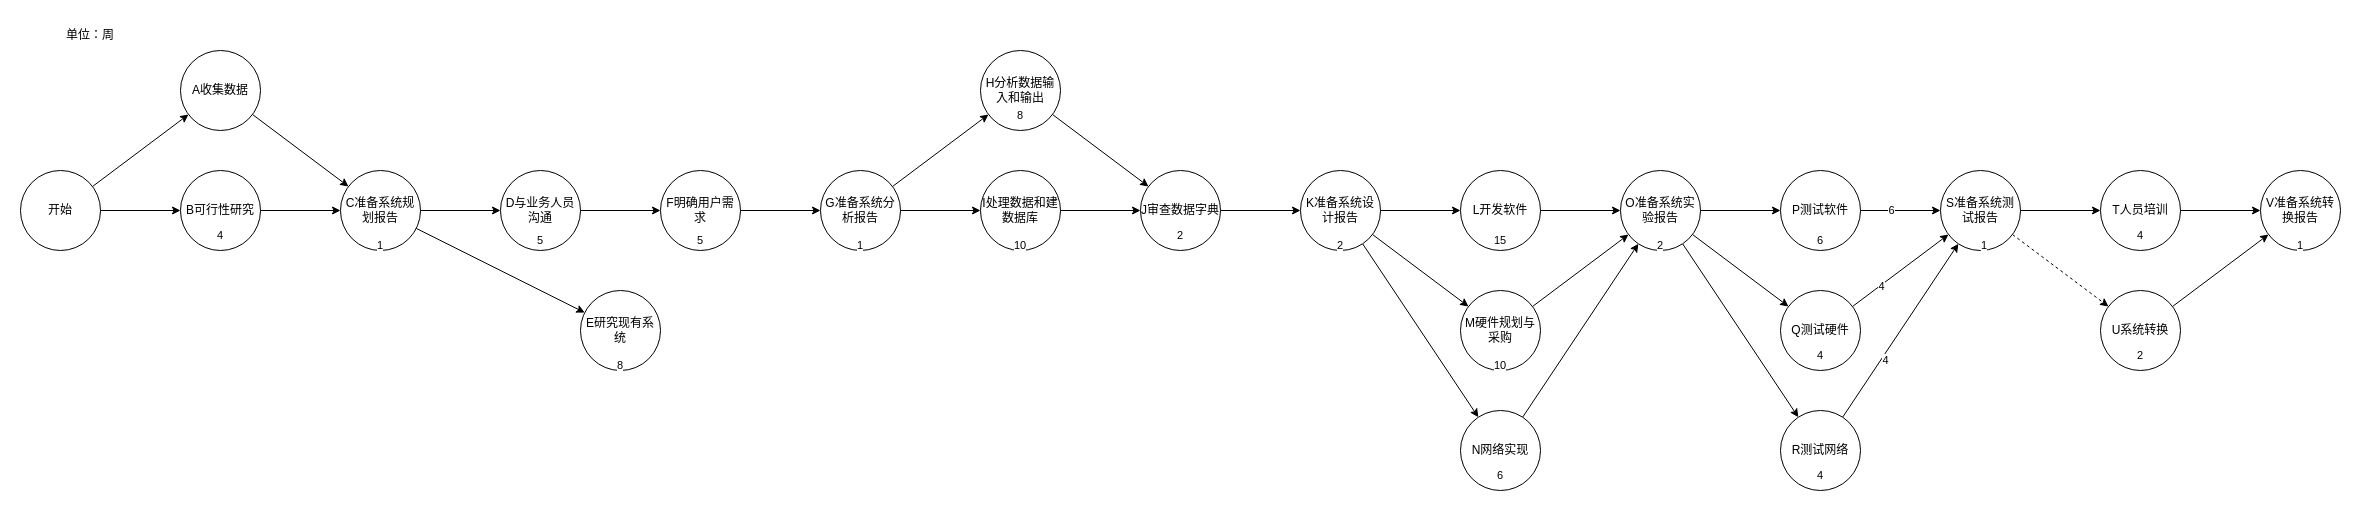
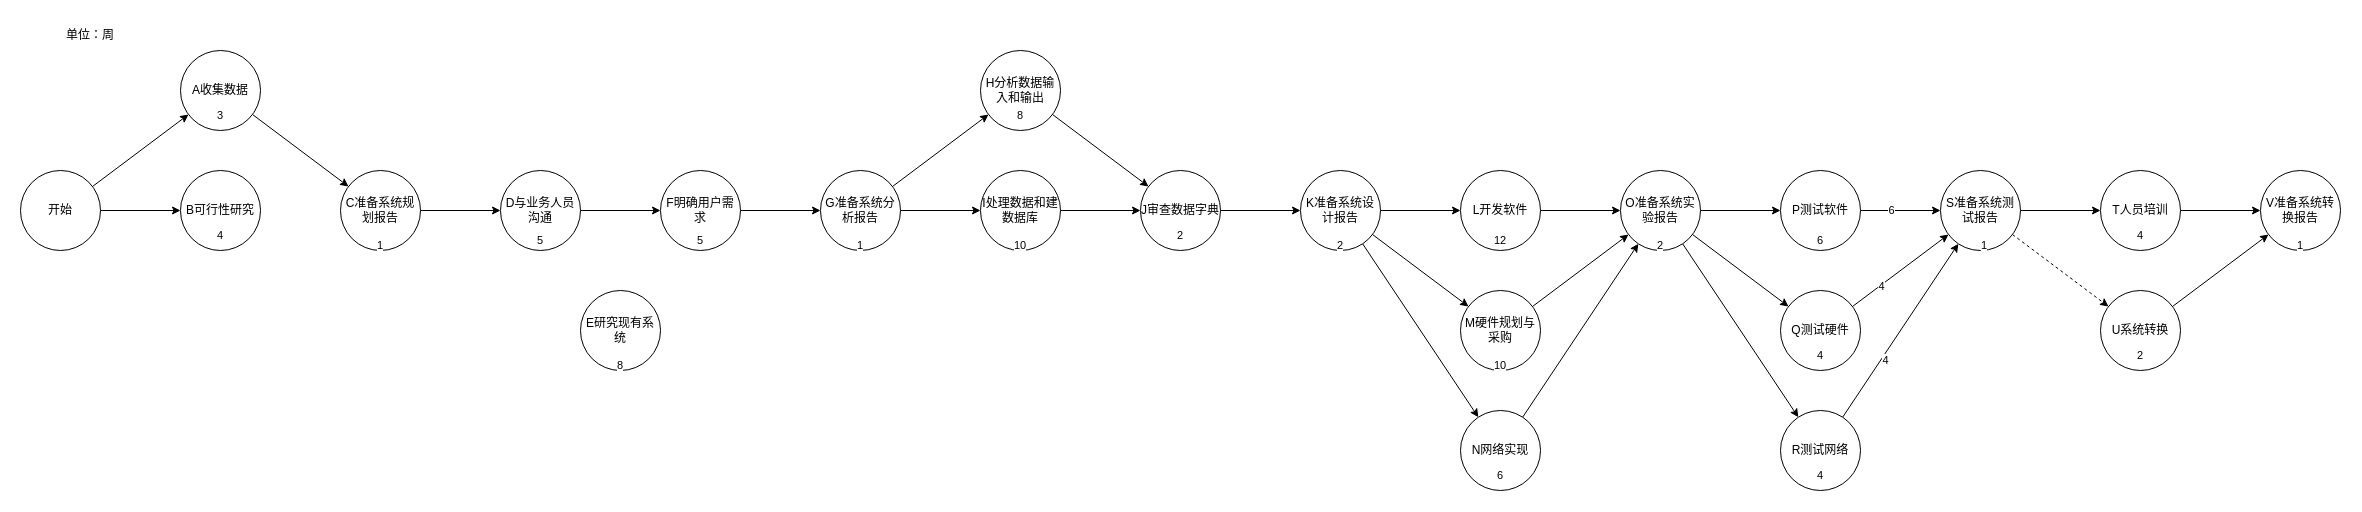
node "3": added
edge "B可行性研究" -> "C准备系统规划报告": removed
node "15": label "15" -> "12"
edge "C准备系统规划报告" -> "E研究现有系统": removed
